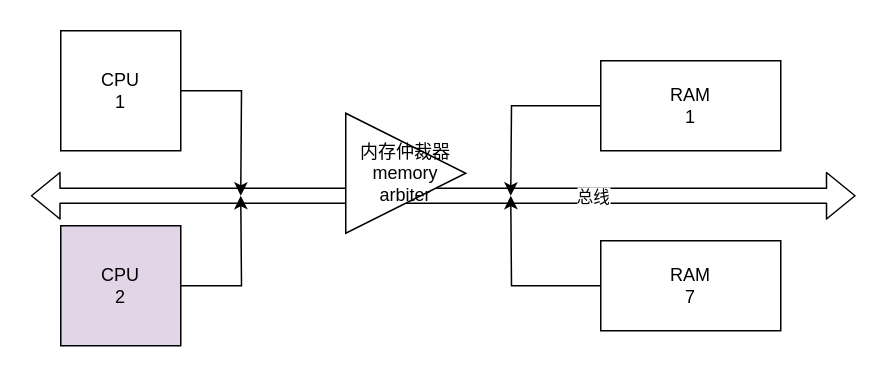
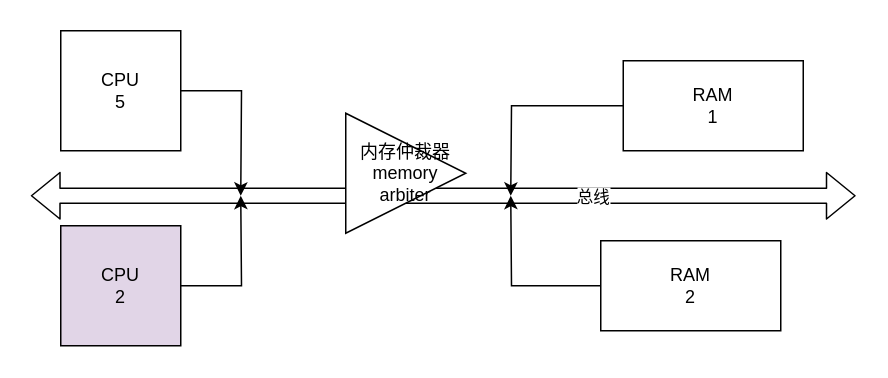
node "CPU 1": label "CPU 1" -> "CPU 5"
node "RAM 1": moved (691, 106) -> (713, 106)
node "RAM 7": label "RAM 7" -> "RAM 2"
